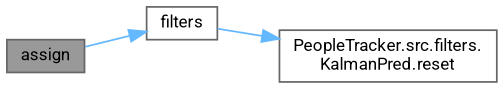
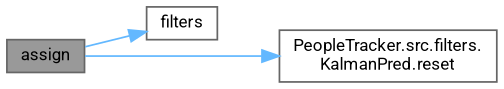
edge "filters" -> "PeopleTracker.src.filters. KalmanPred.reset": now "assign" -> "PeopleTracker.src.filters. KalmanPred.reset"
